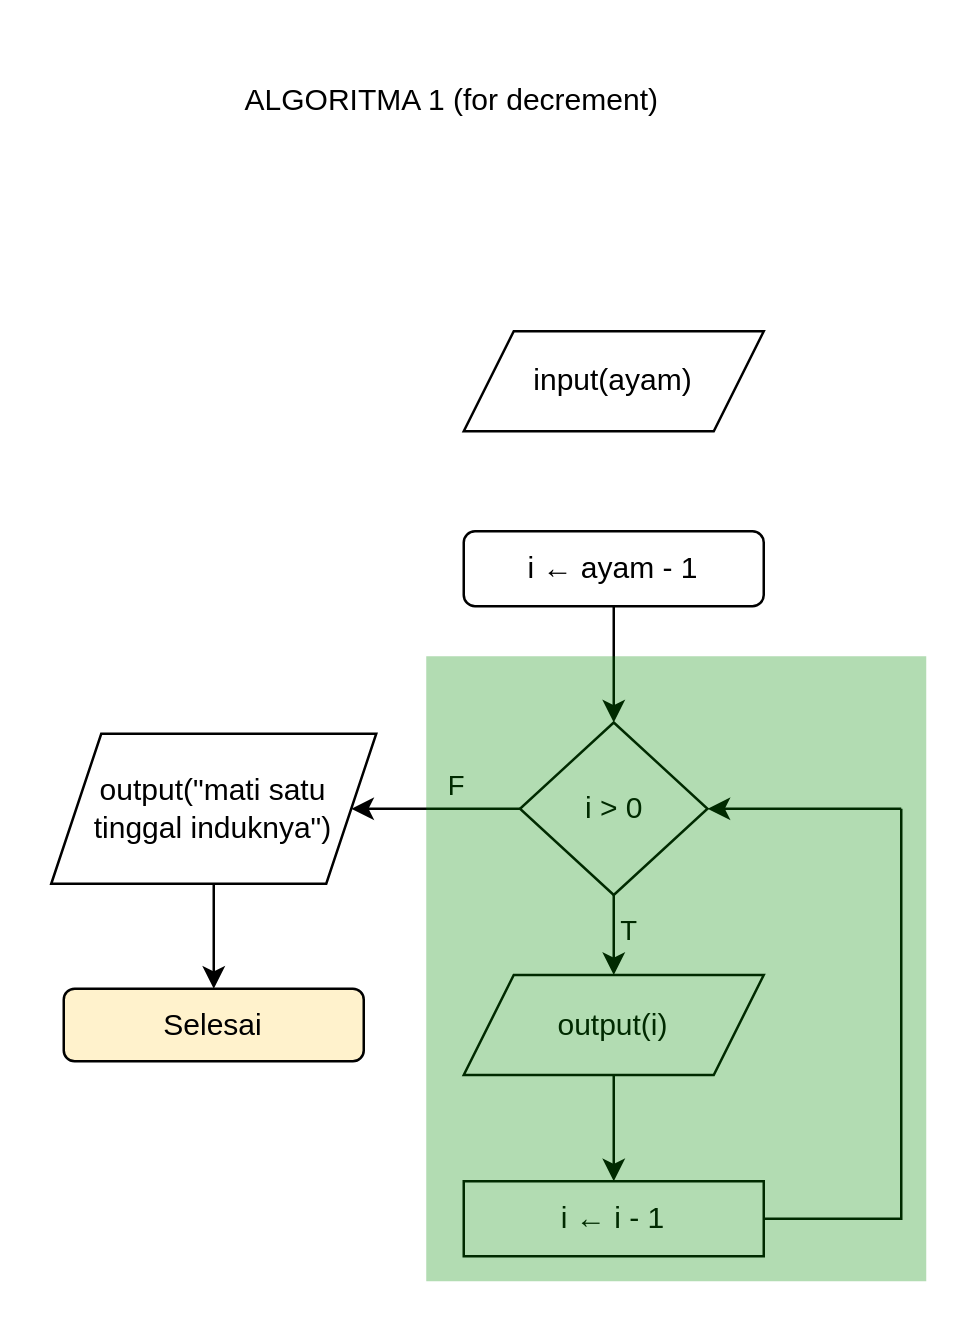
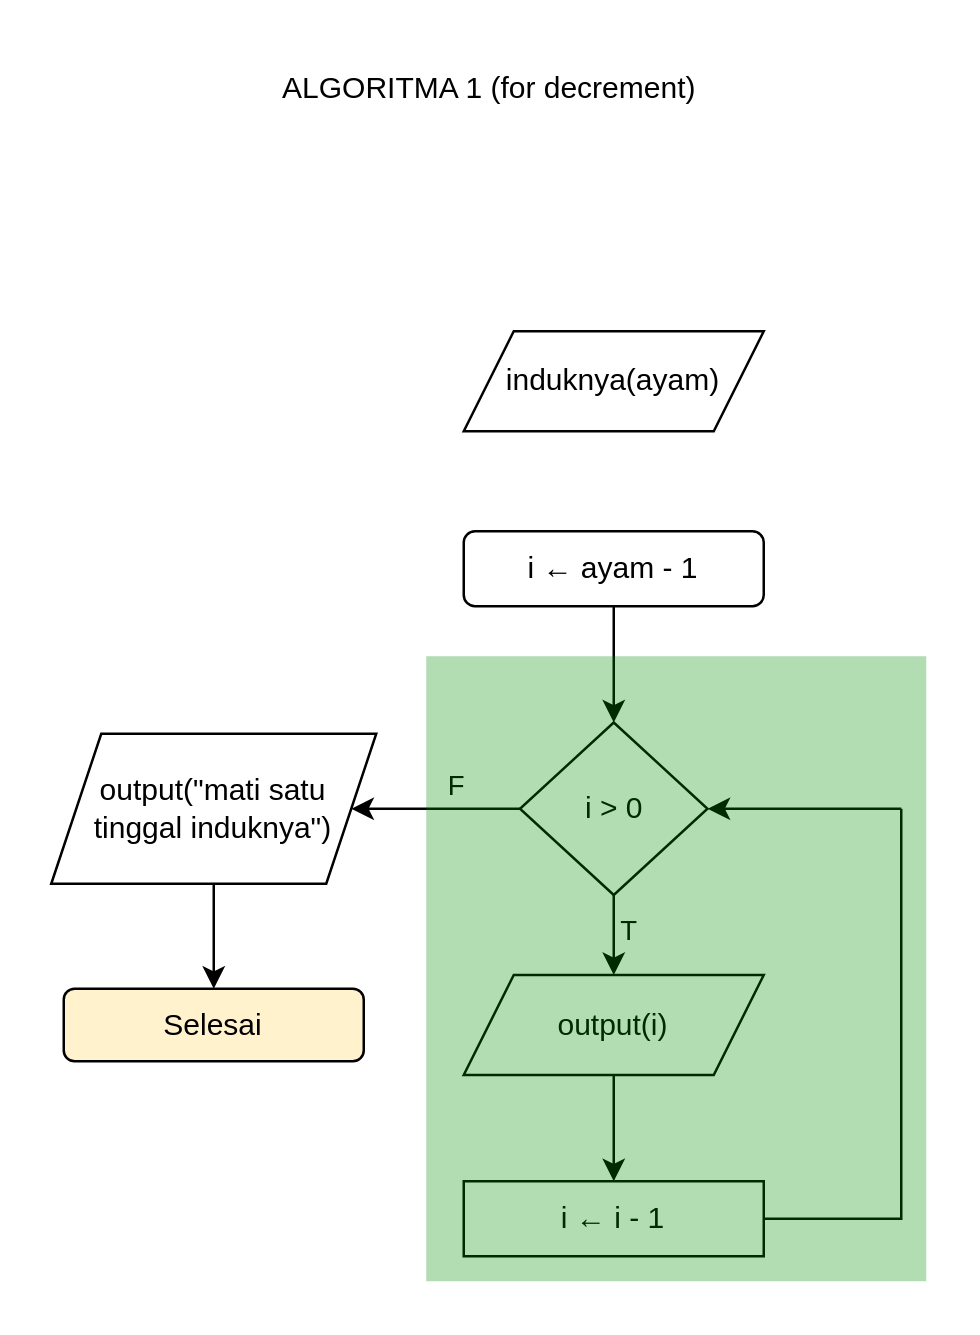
node "ALGORITMA 1 (for decrement)": moved (451, 101) -> (489, 89)
node "input(ayam)": label "input(ayam)" -> "induknya(ayam)"
